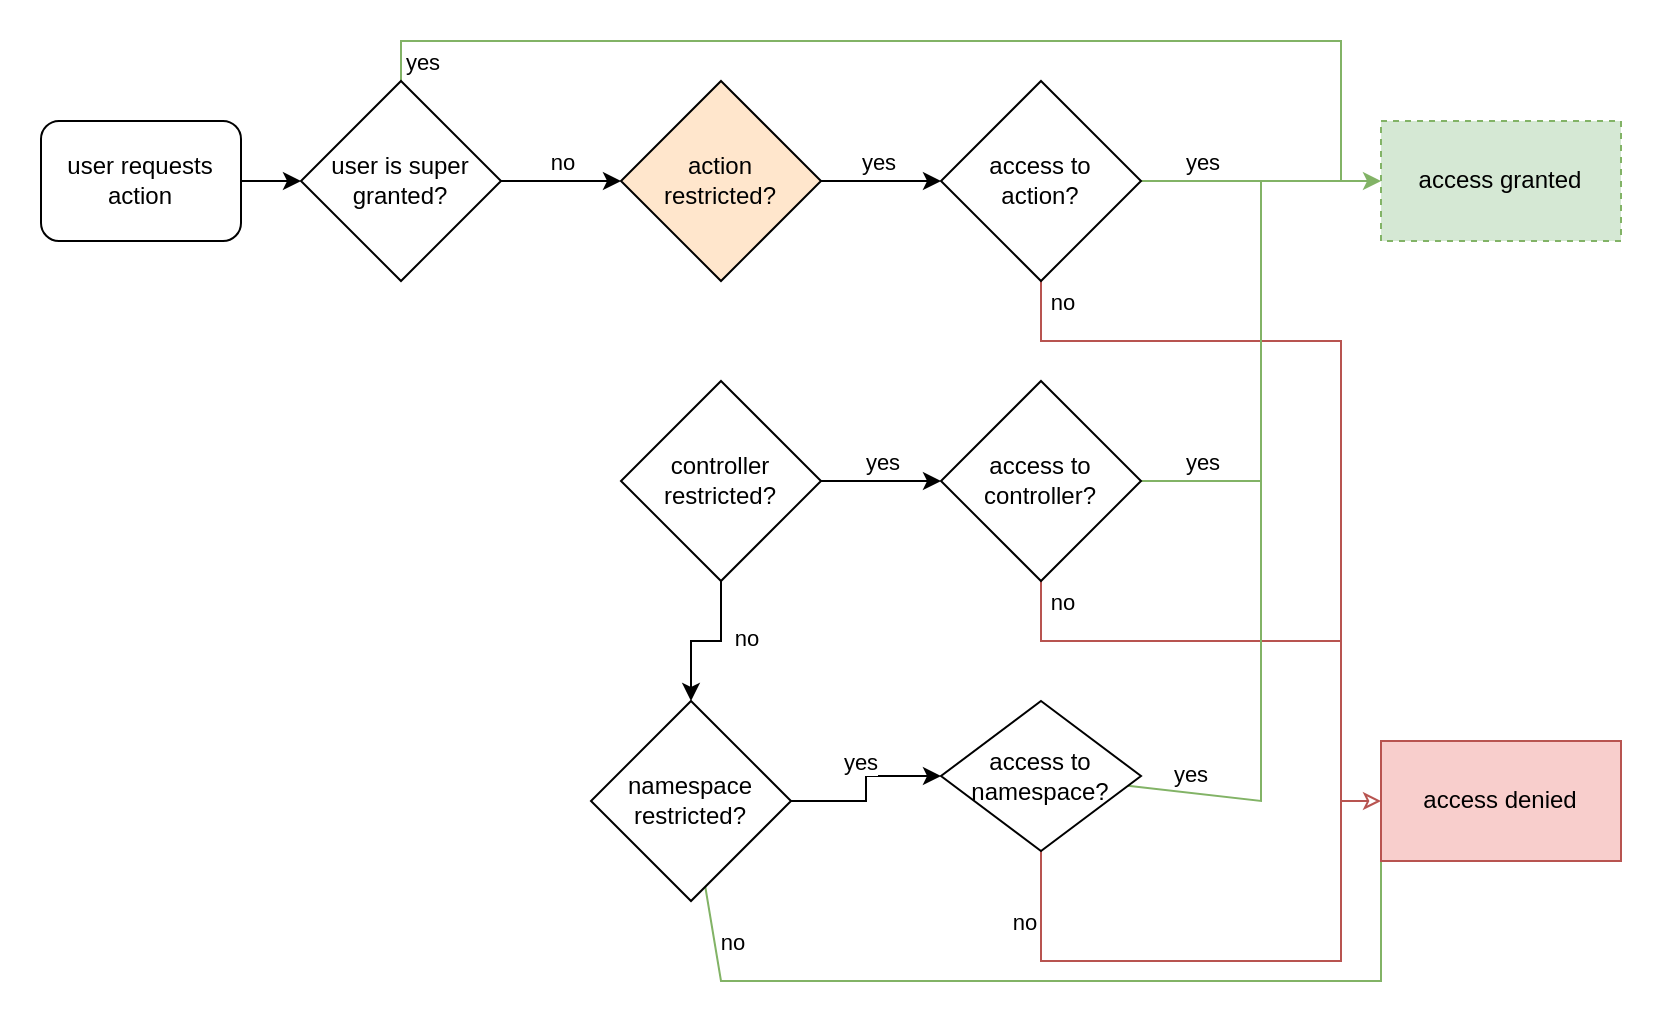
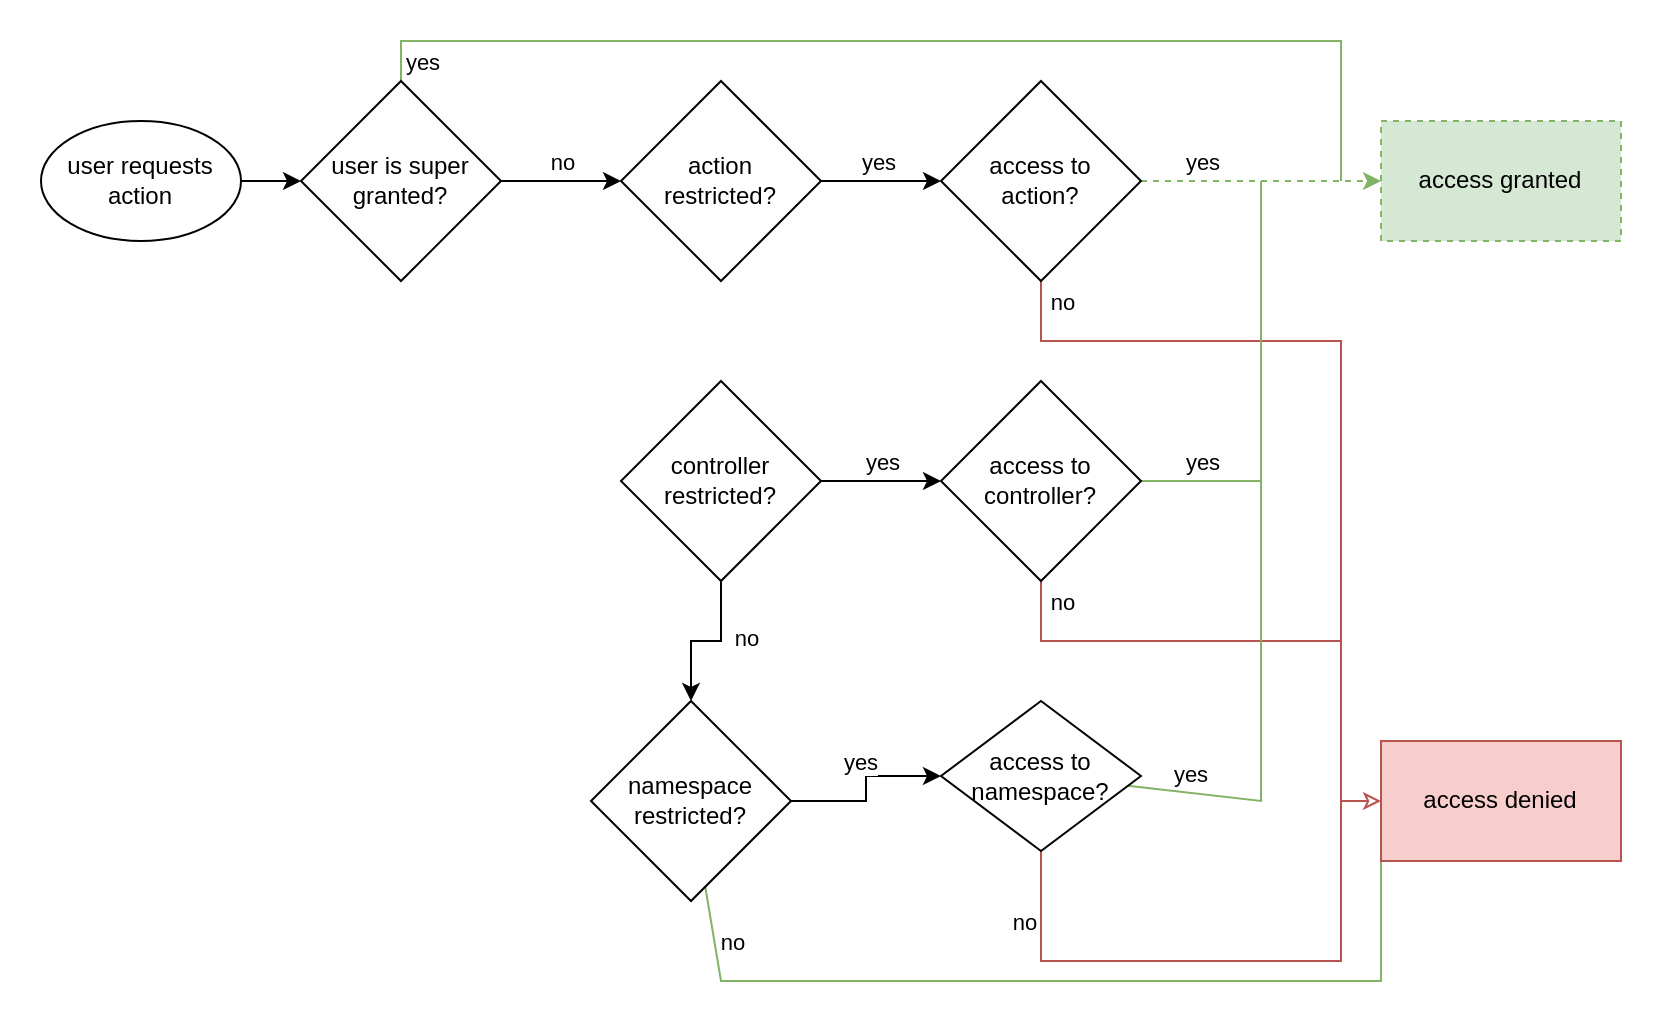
node "user requests action": shape rounded rectangle -> ellipse
node "action restricted?": fillcolor #ffe6cc -> #ffffff
edge "access to action?" -> "access granted": style solid -> dashed
